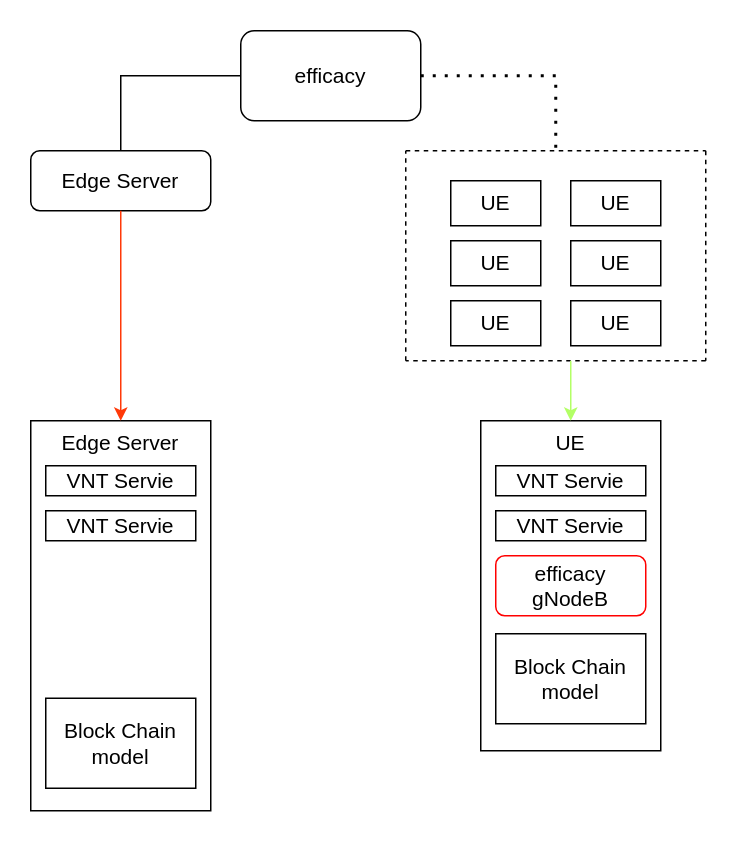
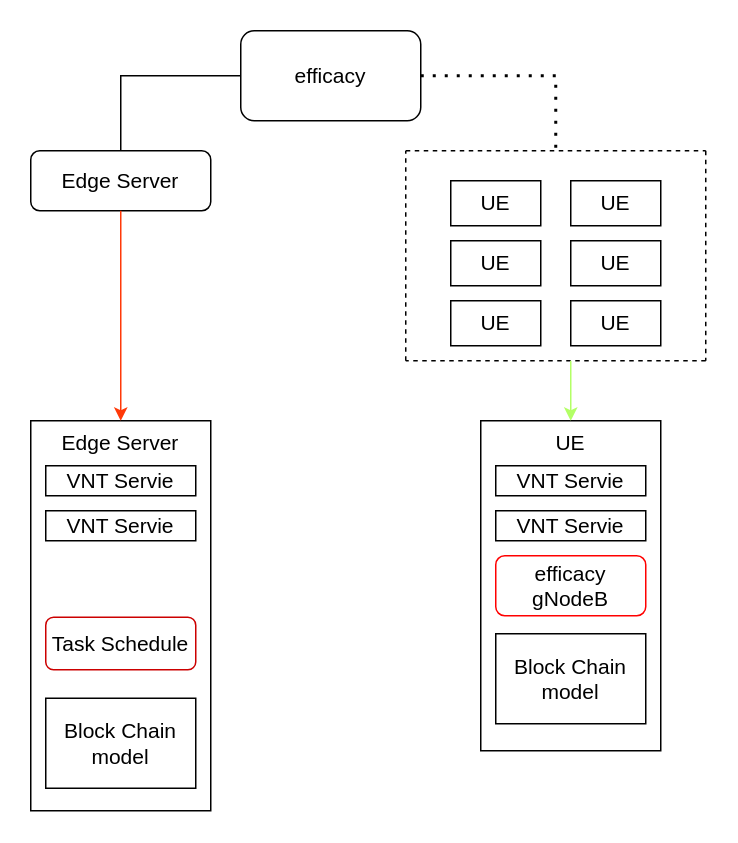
node "Task Schedule": added
